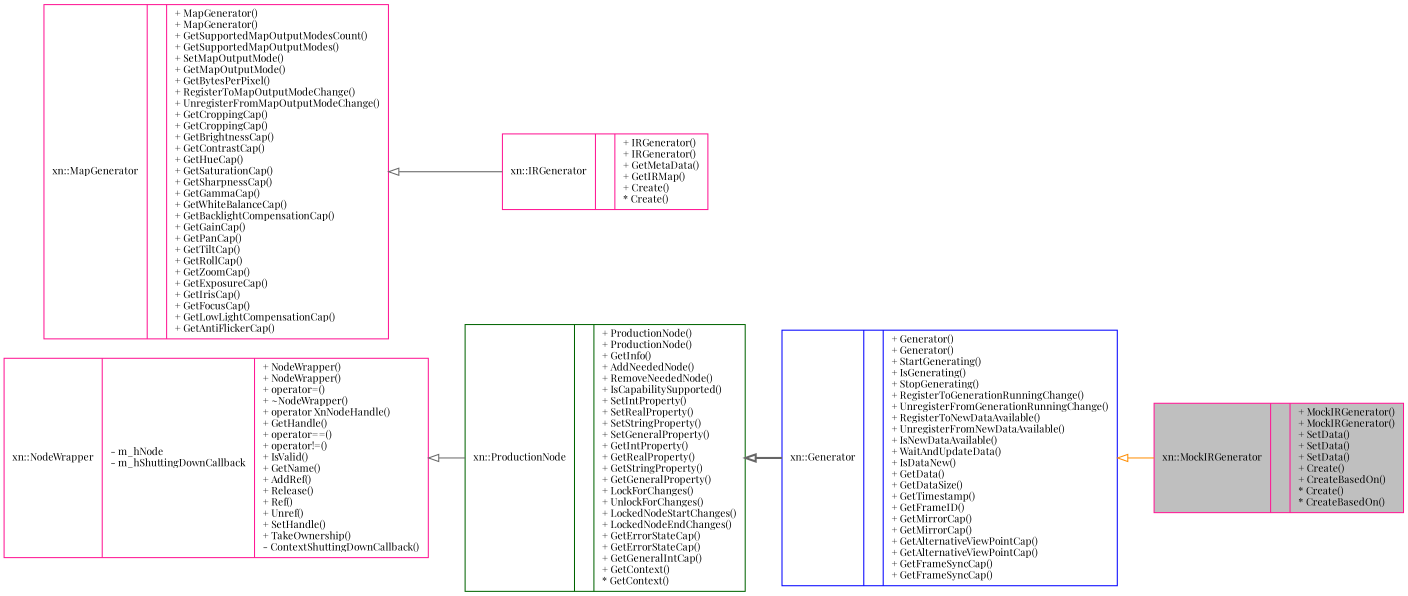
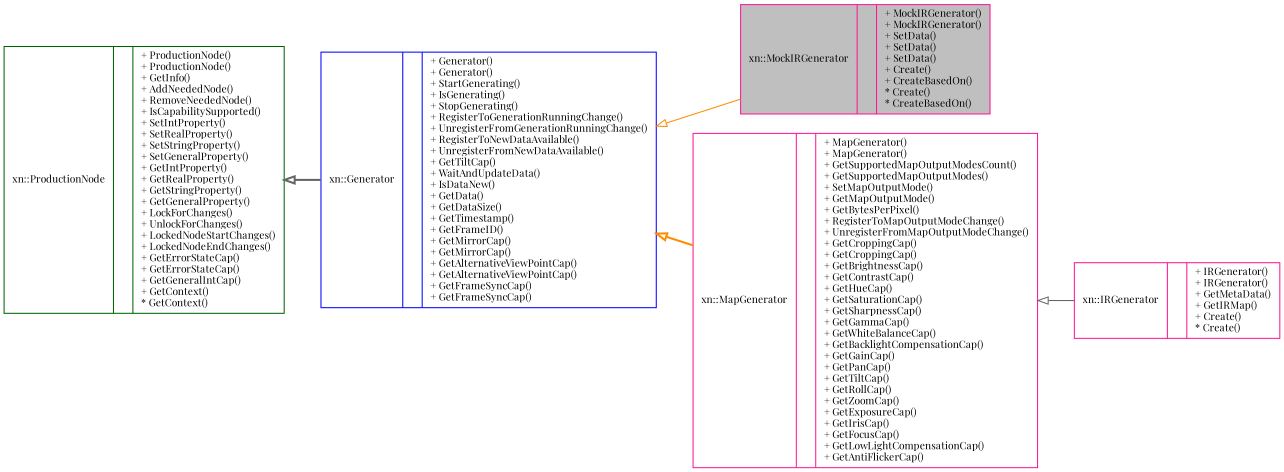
edge "xn::MapGenerator" -> "xn::Generator": added
node "xn::Generator": text "+ IsNewDataAvailable()" -> "+ GetTiltCap()"
node "xn::NodeWrapper": removed
